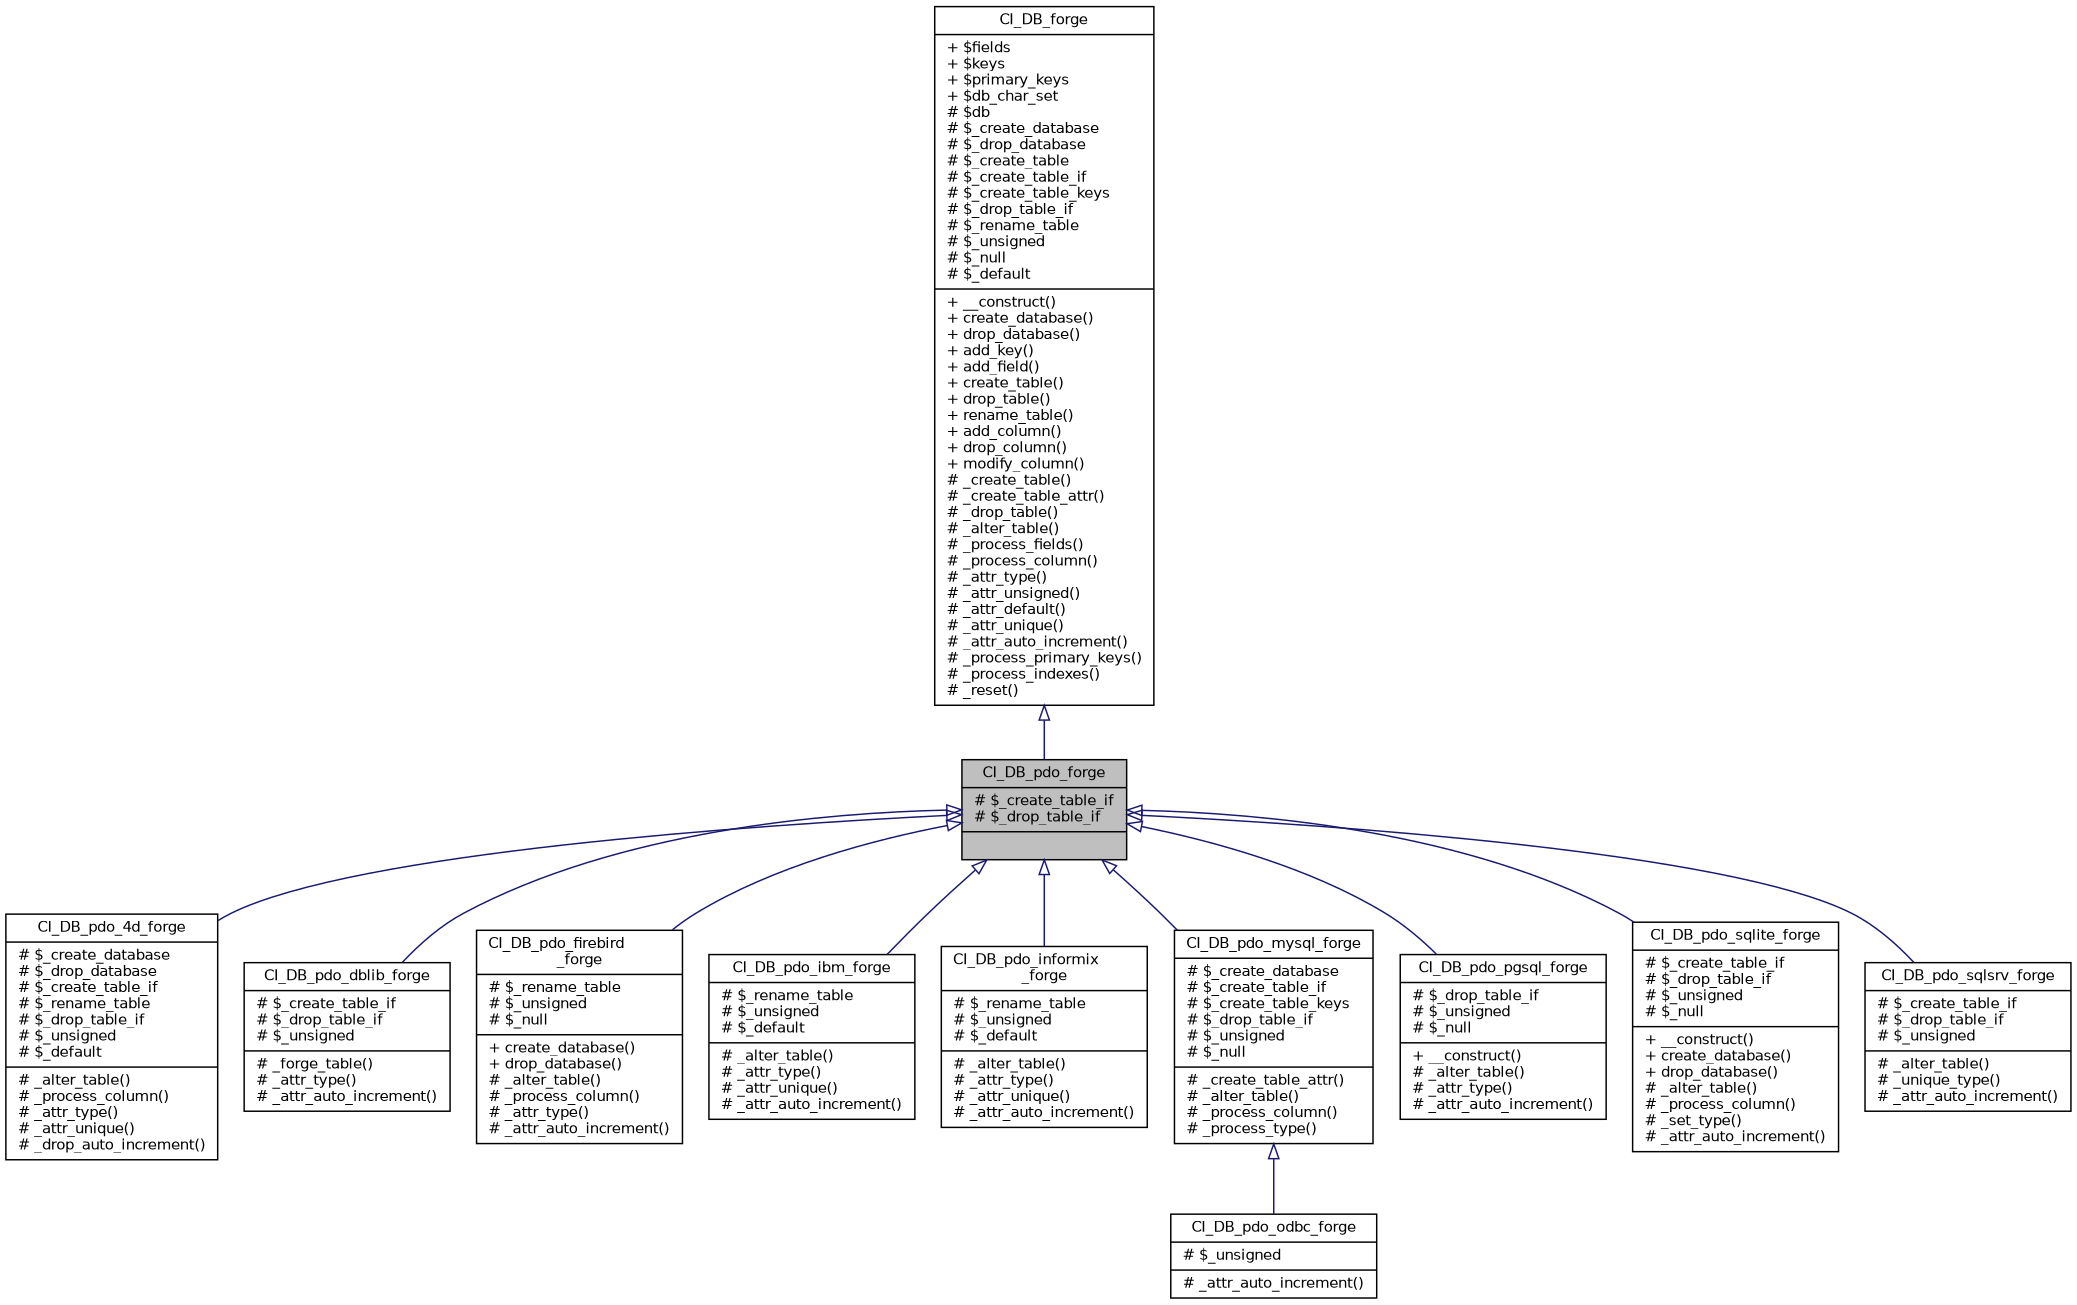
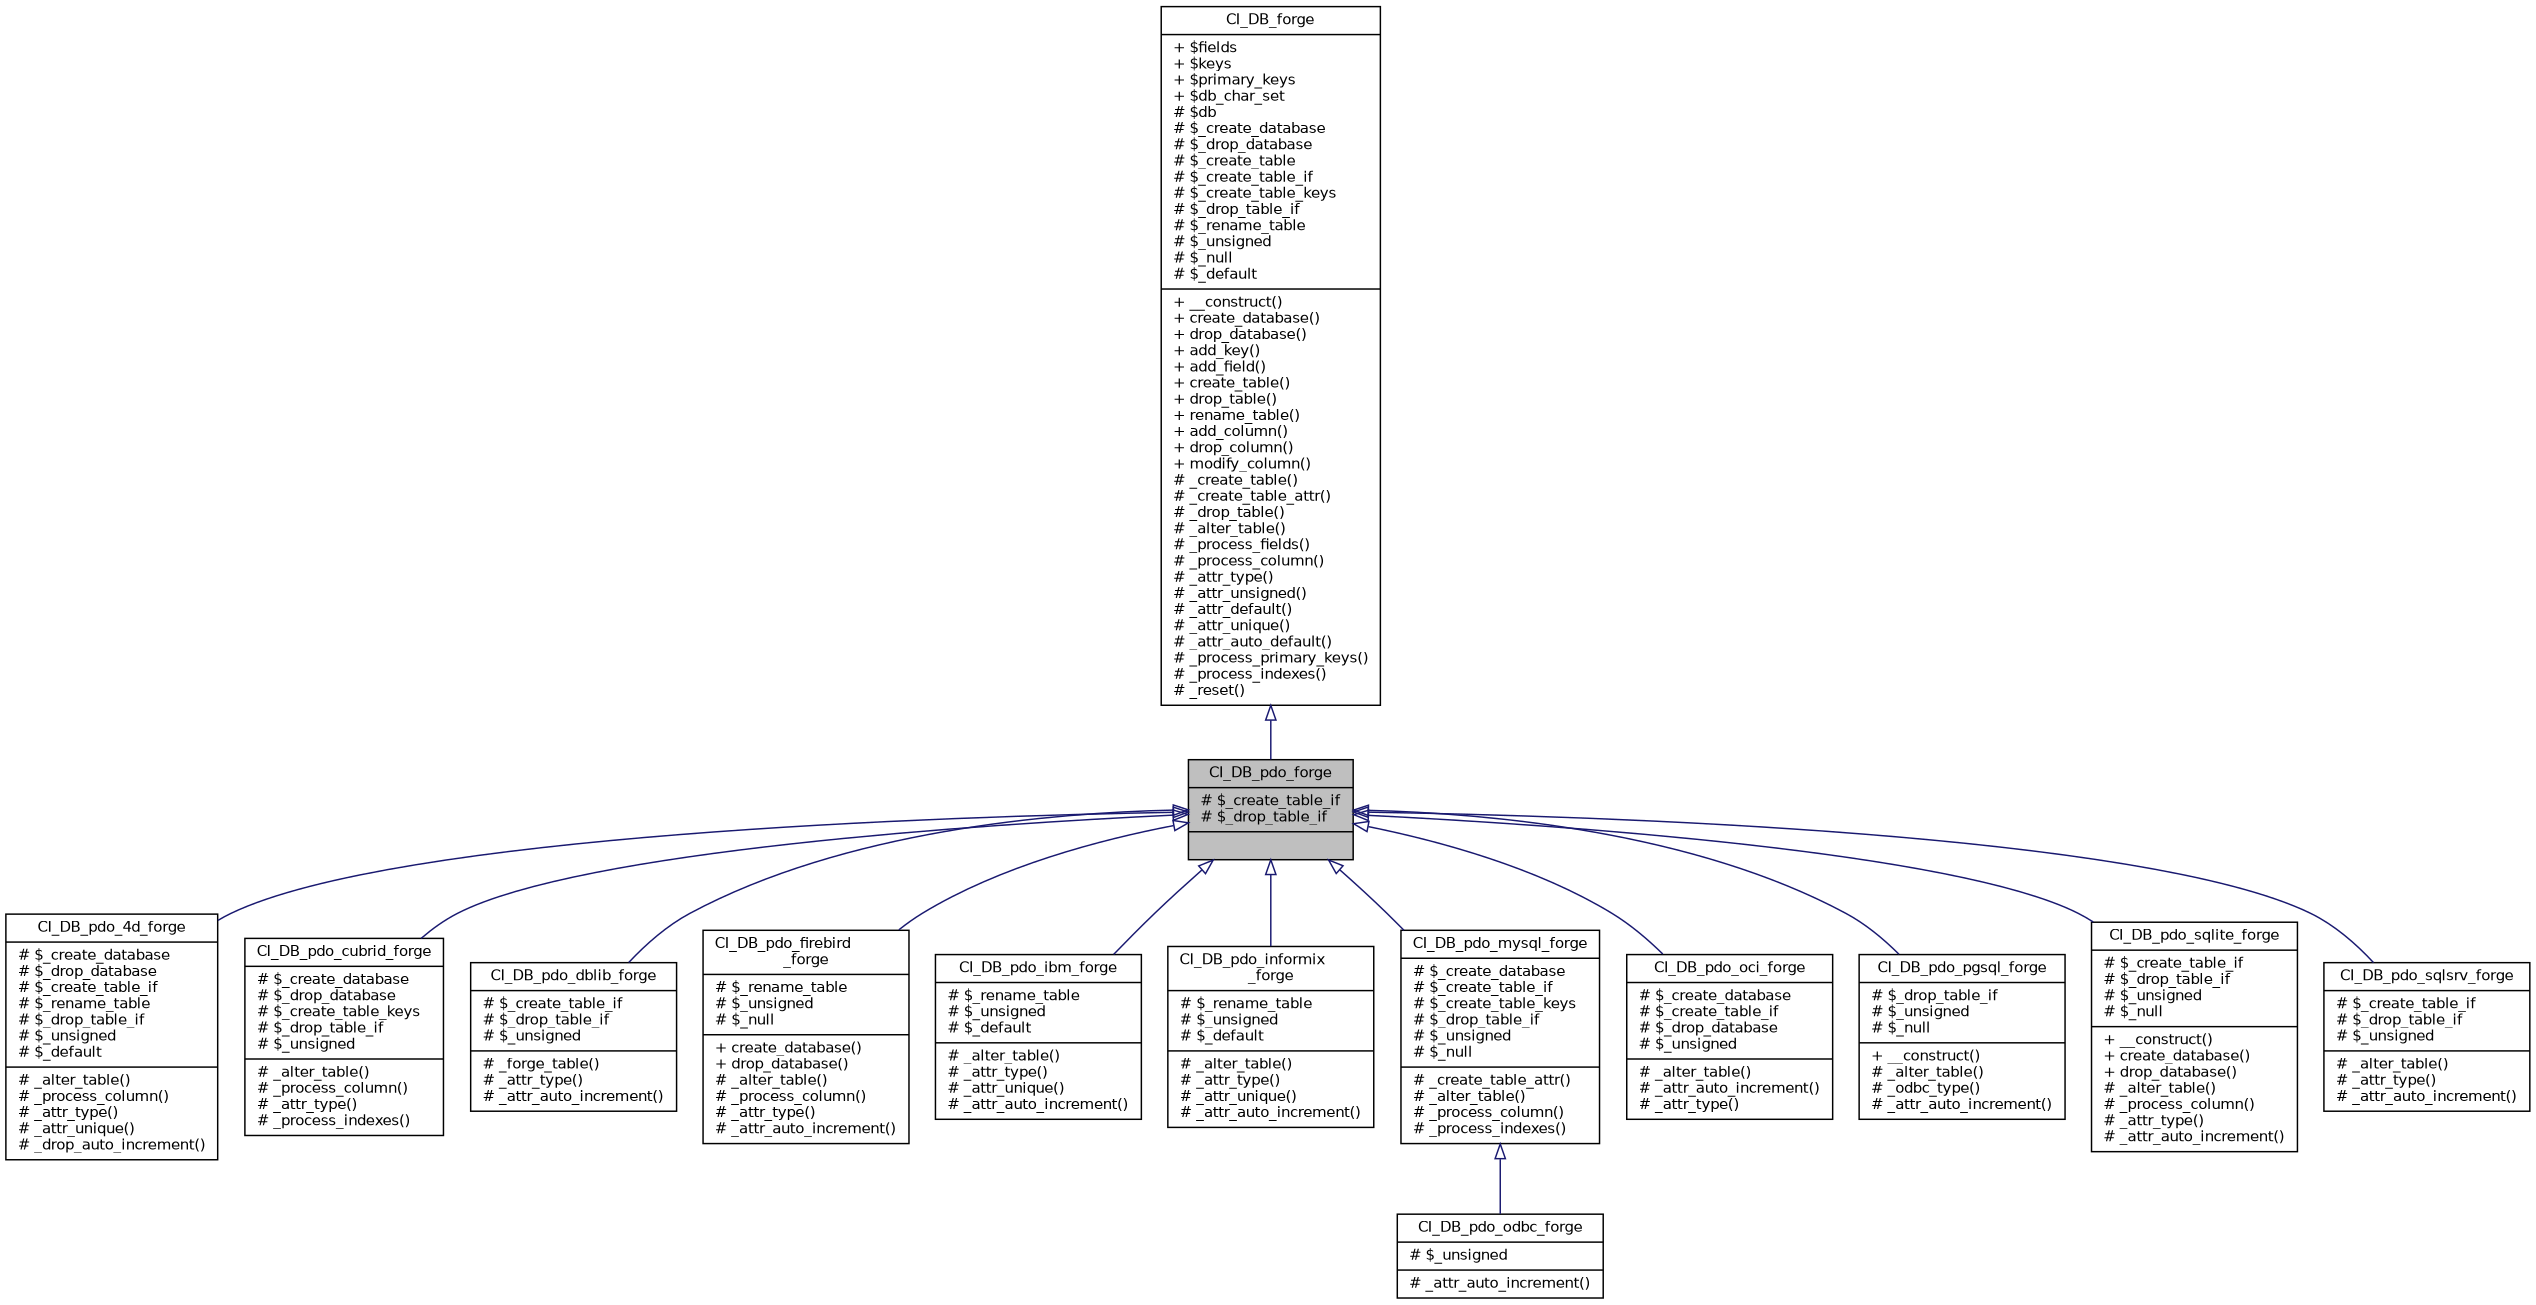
node "CI_DB_forge": text "# _attr_auto_increment()" -> "# _attr_auto_default()"
node "CI_DB_pdo_cubrid_forge": added
node "CI_DB_pdo_oci_forge": added
node "CI_DB_pdo_sqlsrv_forge": text "# _unique_type()" -> "# _attr_type()"
node "CI_DB_pdo_pgsql_forge": text "# _attr_type()" -> "# _odbc_type()"
node "CI_DB_pdo_sqlite_forge": text "# _set_type()" -> "# _attr_type()"
node "CI_DB_pdo_mysql_forge": text "# _process_type()" -> "# _process_indexes()"
